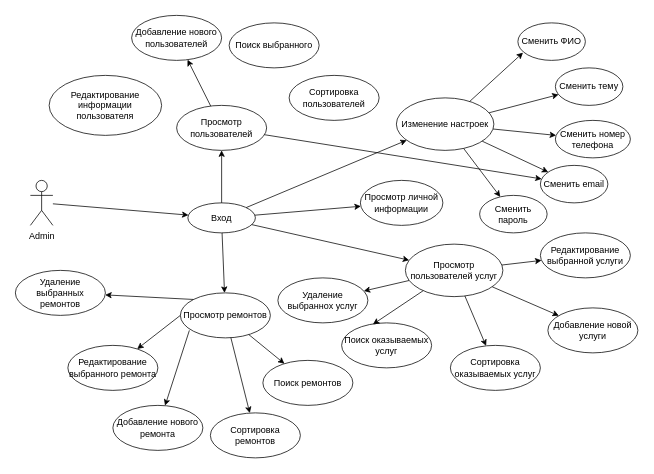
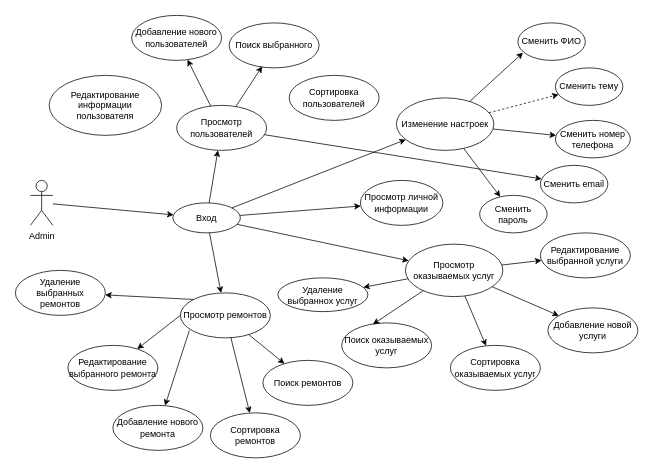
edge "Просмотр пользователей" -> "Поиск выбранного": added
edge "Изменение настроек" -> "Сменить тему": style solid -> dashed
edge "Изменение настроек" -> "Сменить email": removed
node "Вход": moved (222, 218) -> (207, 218)
node "Просмотр пользователей услуг": label "Просмотр пользователей услуг" -> "Просмотр оказываемых услуг"
node "Удаление выбраннох услуг": size 90x45 -> 90x34
